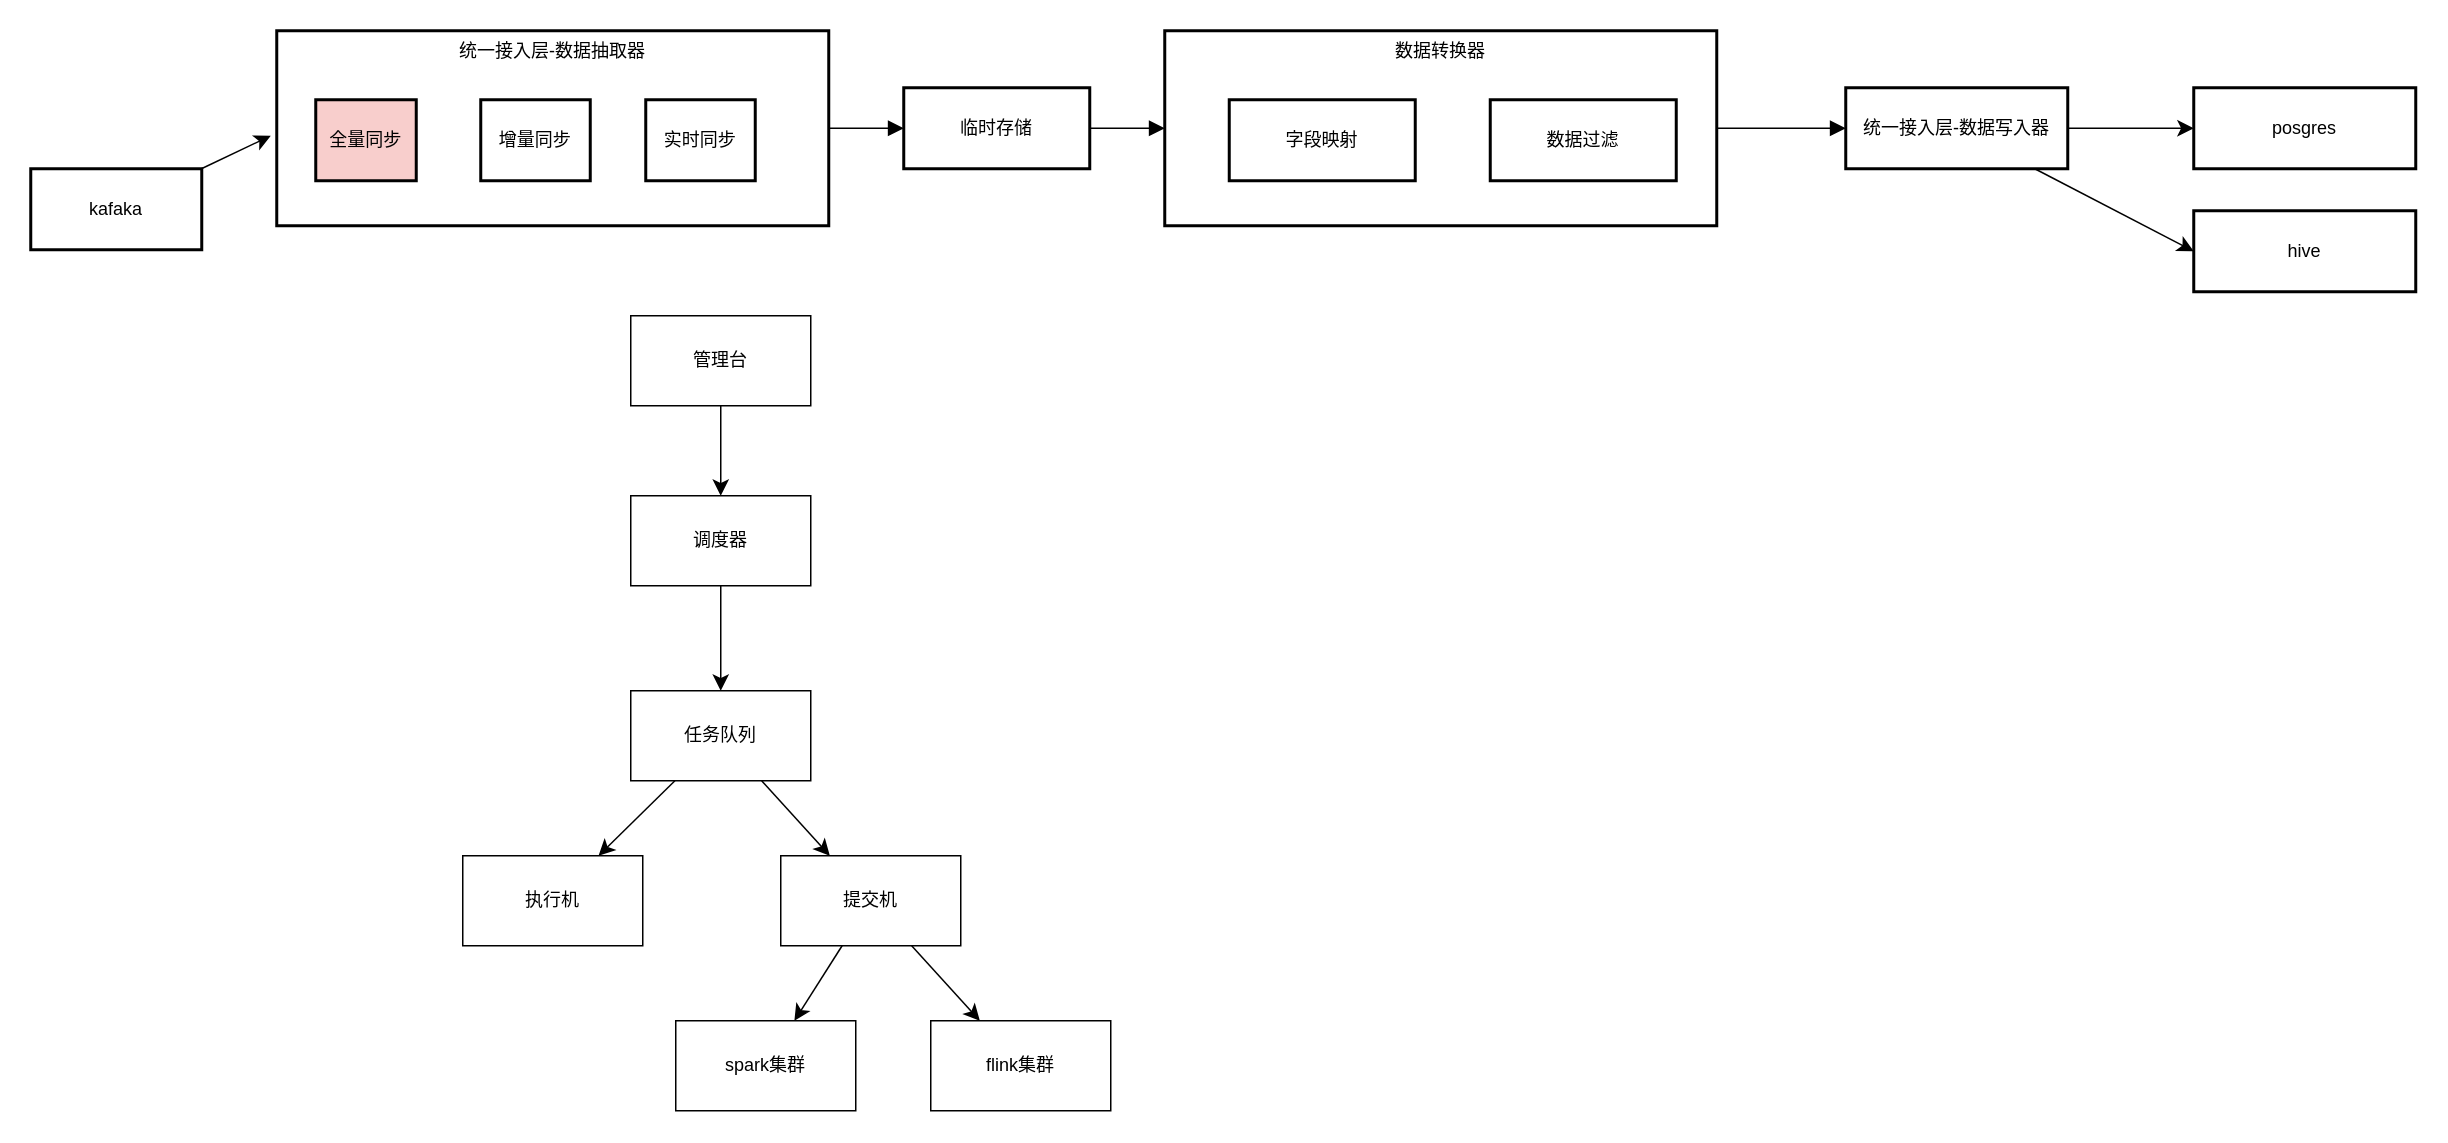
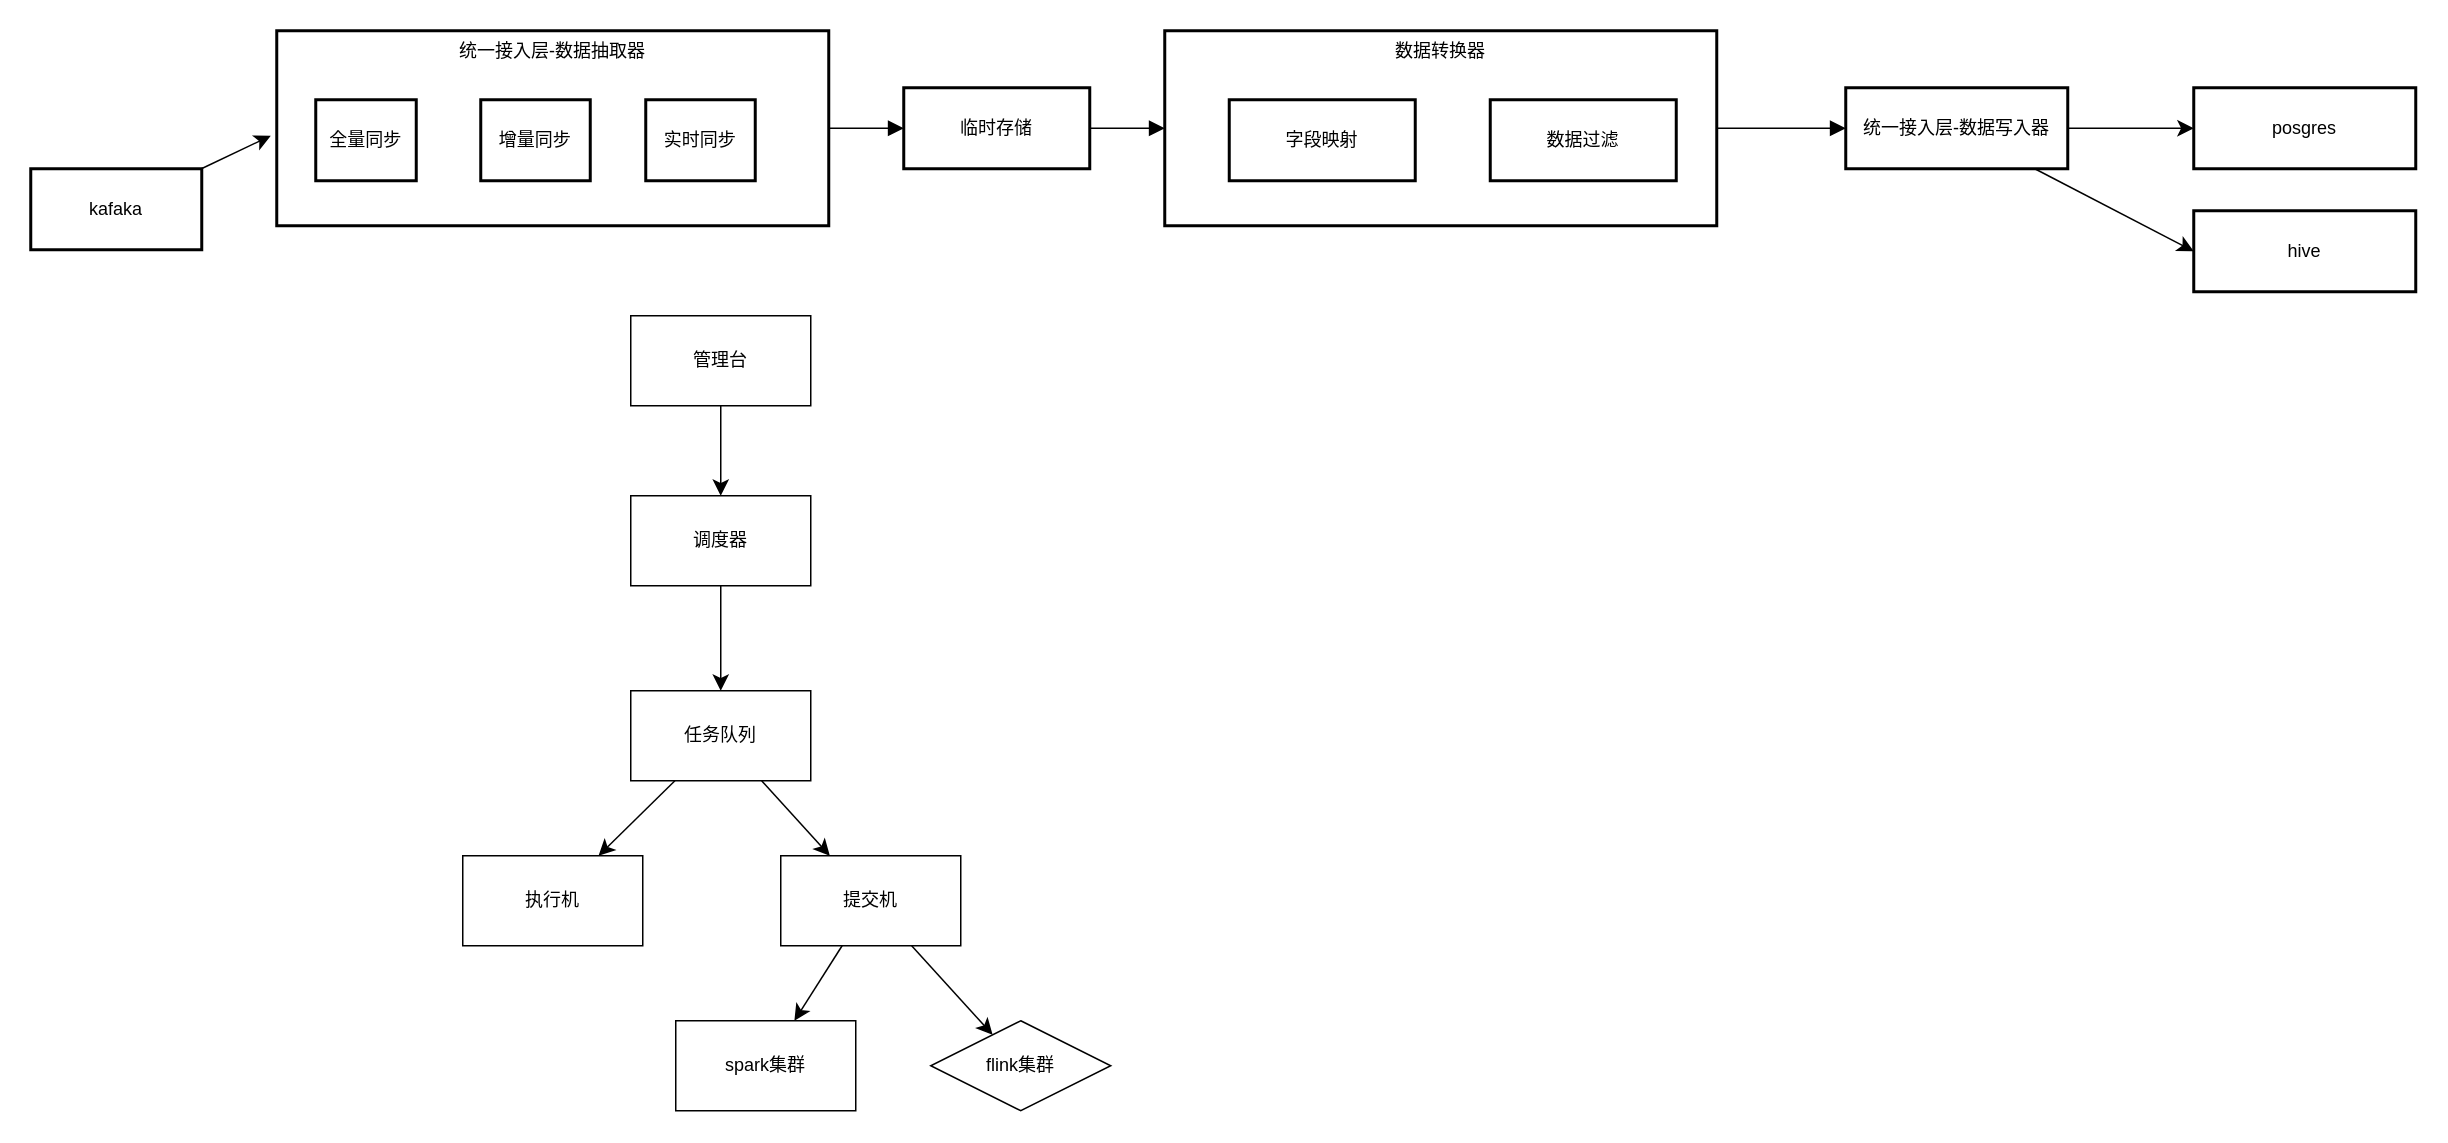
node "全量同步": fillcolor #f8cecc -> #ffffff
node "flink集群": shape rectangle -> diamond
